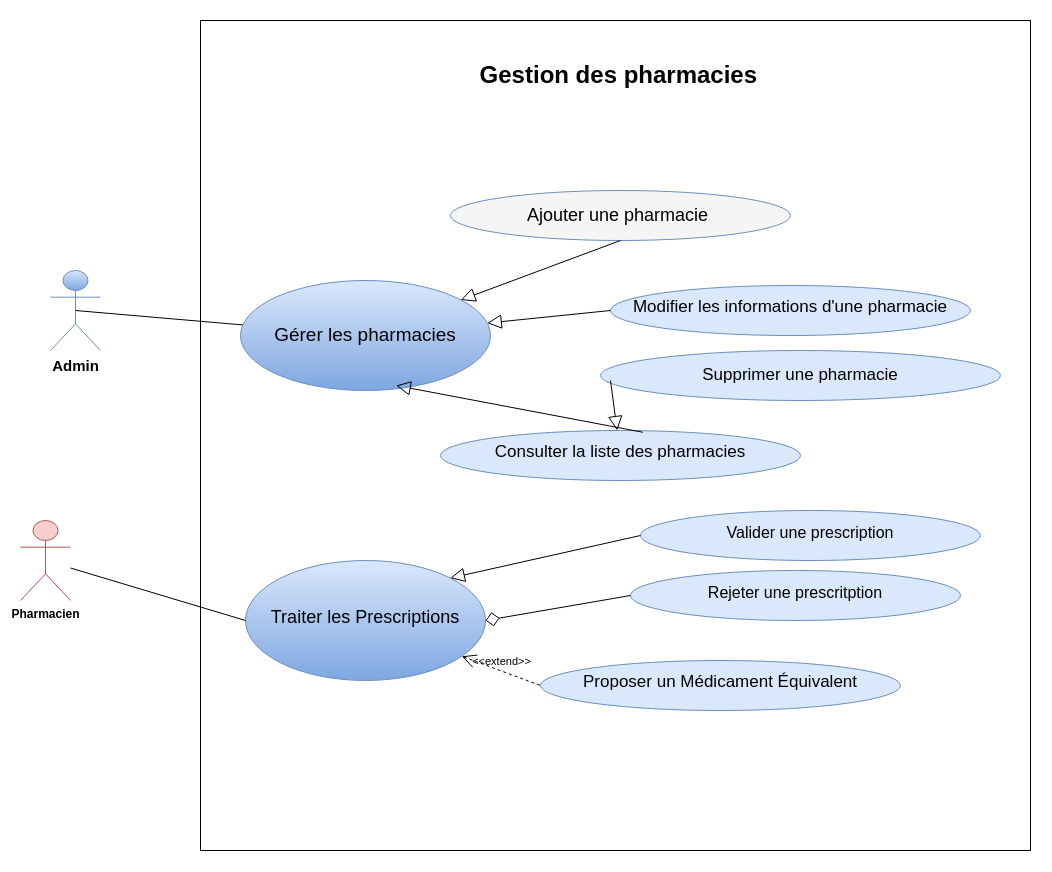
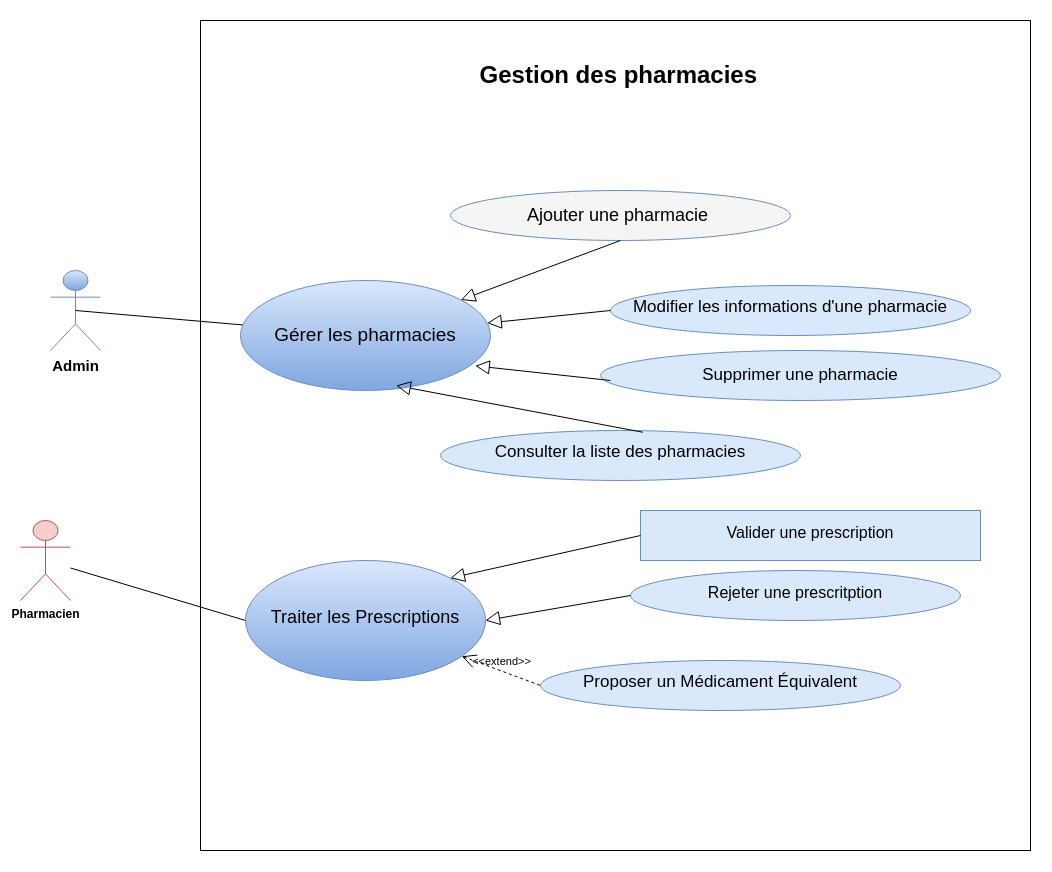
edge "Supprimer une pharmacie" -> "Consulter la liste des pharmacies": now "Supprimer une pharmacie" -> "Gérer les pharmacies"
node "Valider une prescription": shape ellipse -> rectangle
edge "Rejeter une prescritption" -> "Traiter les Prescriptions": arrowhead diamond -> block
